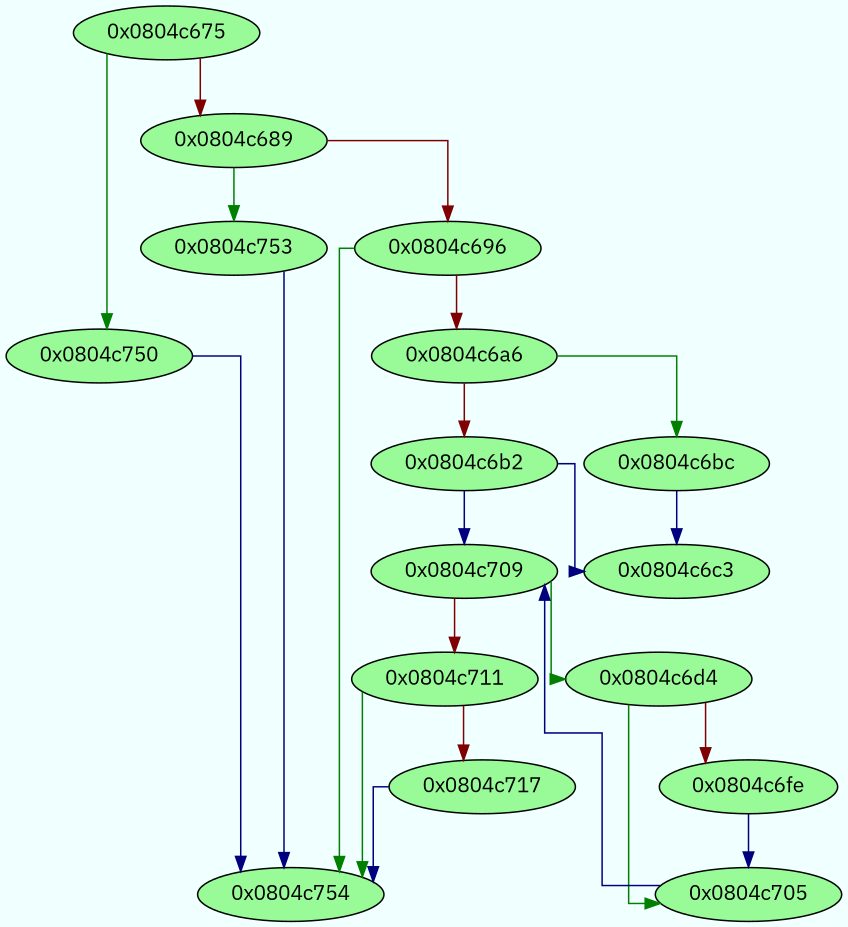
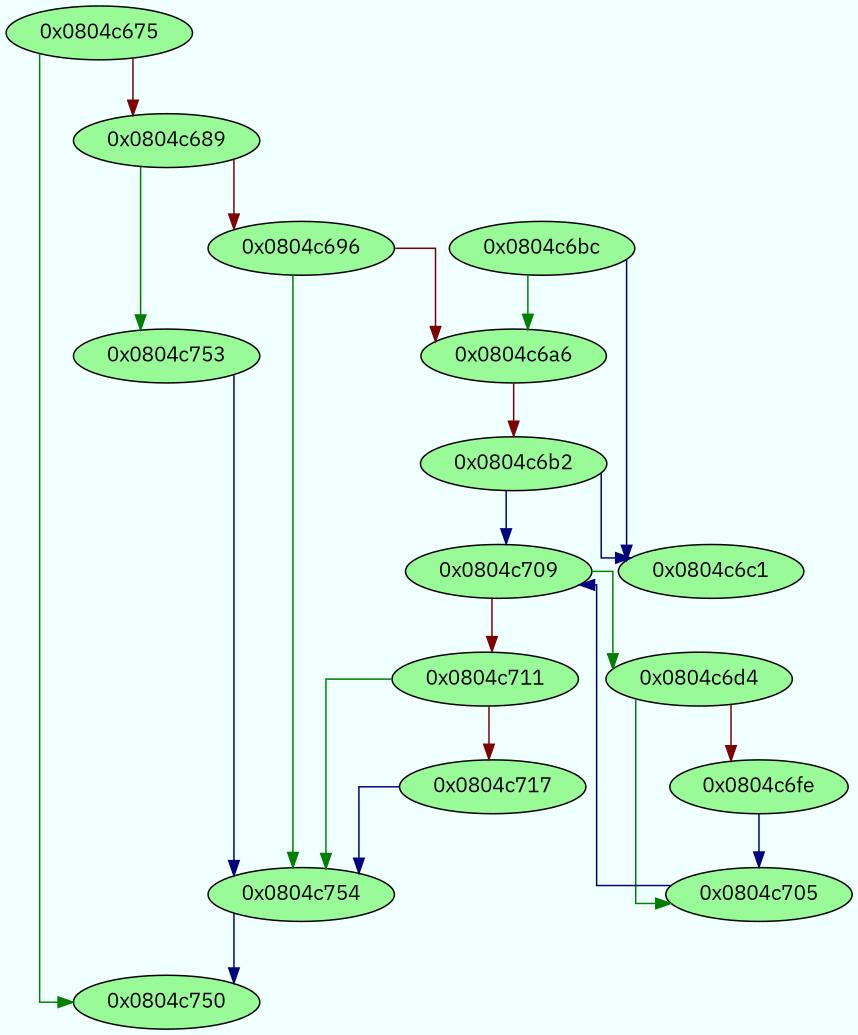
edge "0x0804c6a6" -> "0x0804c6bc": reversed
node "0x0804c6c3": label "0x0804c6c3" -> "0x0804c6c1"
edge "0x0804c750" -> "0x0804c754": reversed
